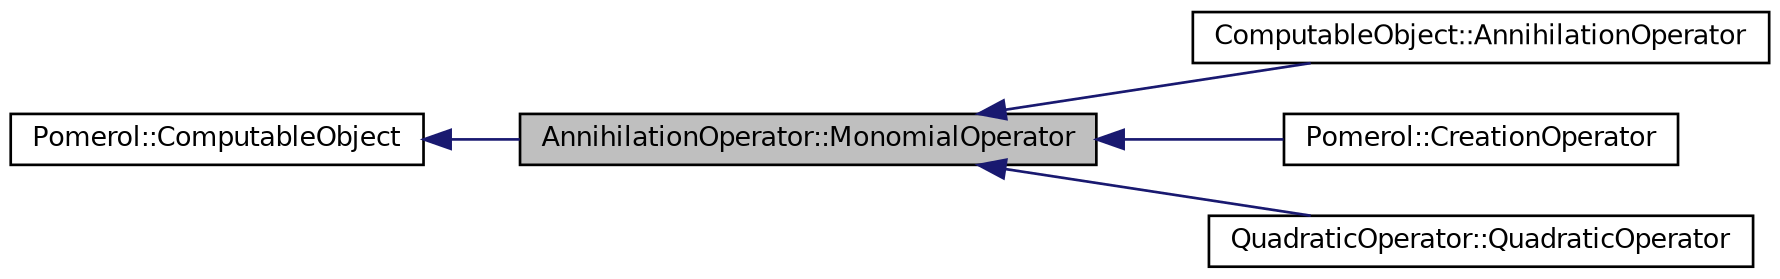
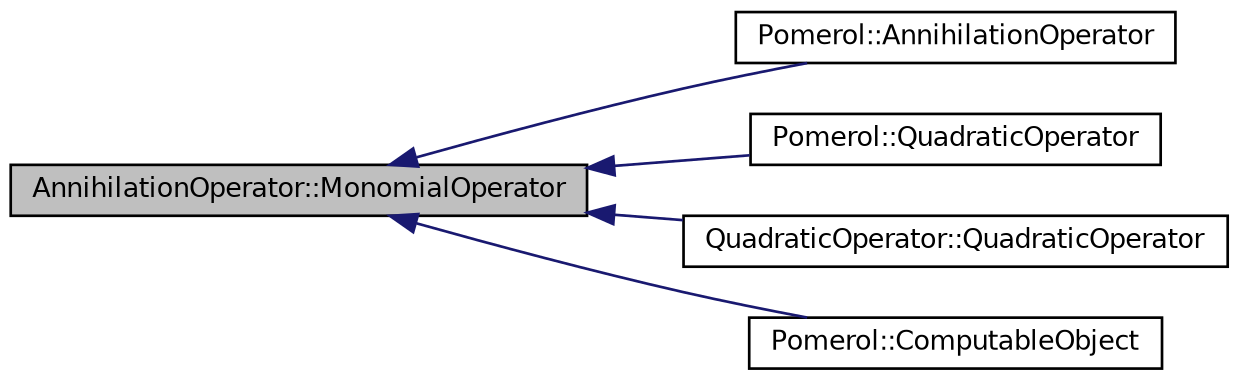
node "ComputableObject::AnnihilationOperator": label "ComputableObject::AnnihilationOperator" -> "Pomerol::AnnihilationOperator"
edge "AnnihilationOperator::MonomialOperator" -> "Pomerol::ComputableObject": reversed
node "Pomerol::CreationOperator": label "Pomerol::CreationOperator" -> "Pomerol::QuadraticOperator"
